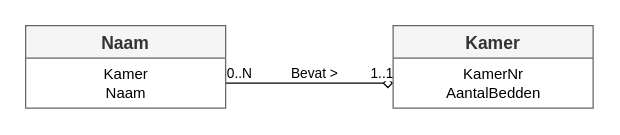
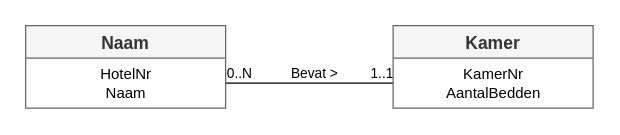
node "Kamer Naam": label "Kamer Naam" -> "HotelNr Naam"
edge "Naam" -> "KamerNr AantalBedden": arrowhead diamond -> none
